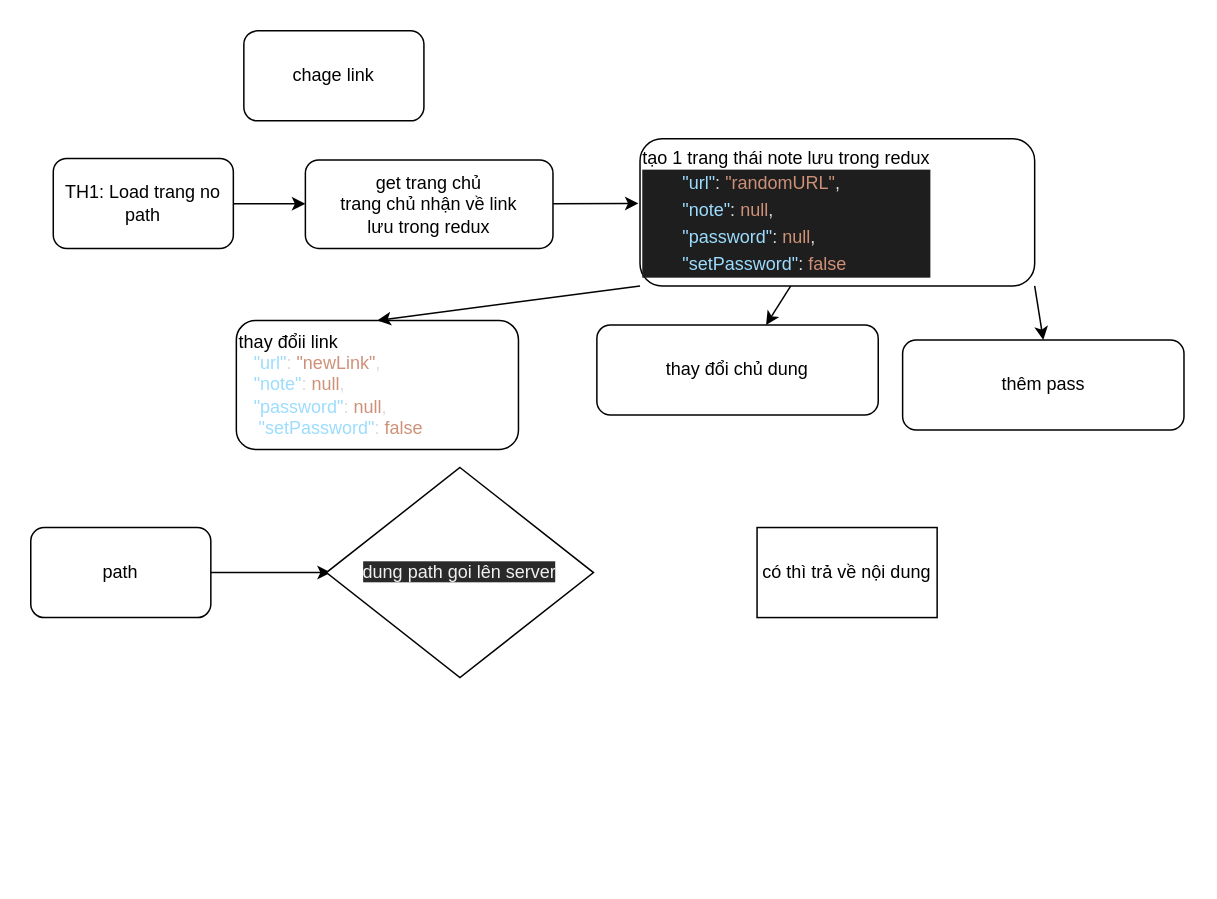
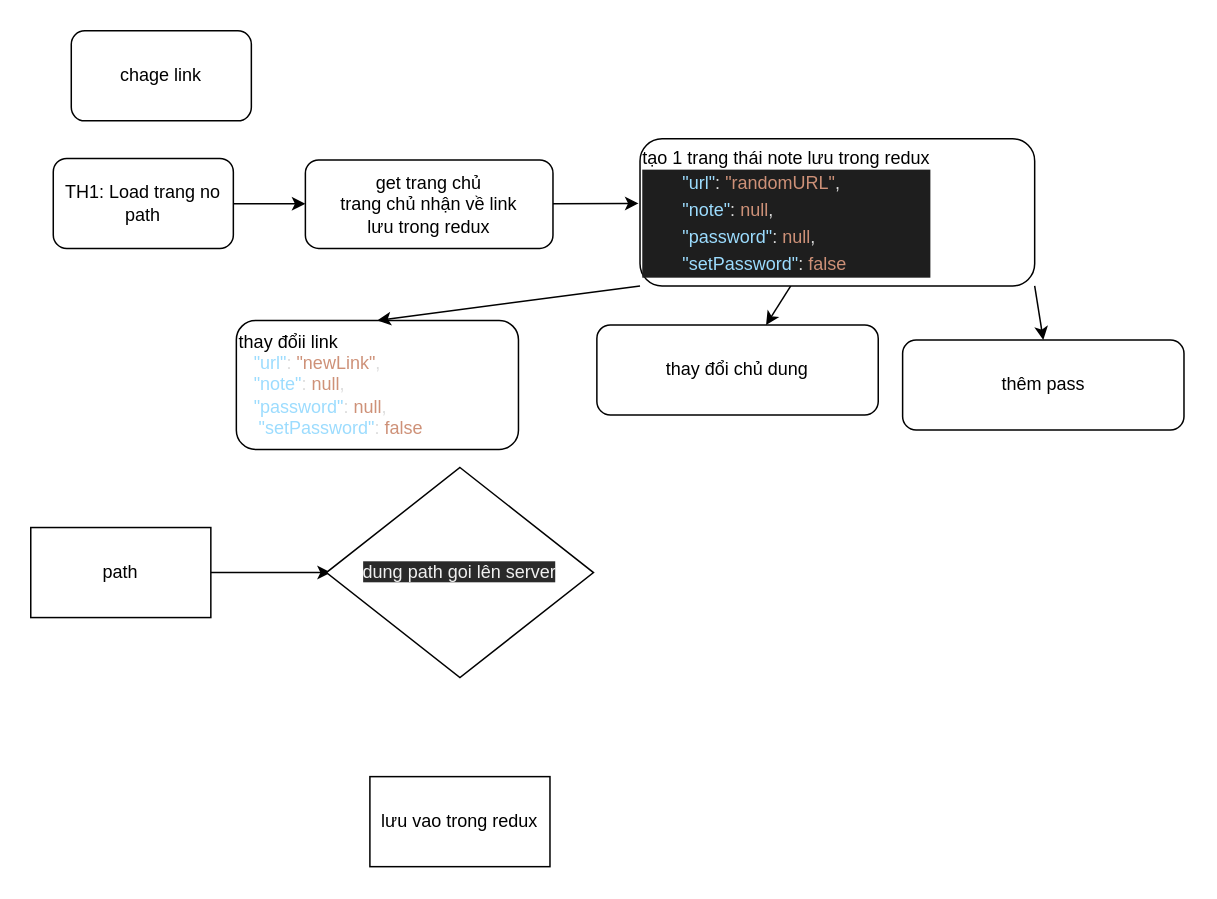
node "chage link": moved (334, 76) -> (161, 76)
node "path": shape rounded rectangle -> rectangle
node "có thì trả về nội dung": removed
node "lưu vao trong redux": added
